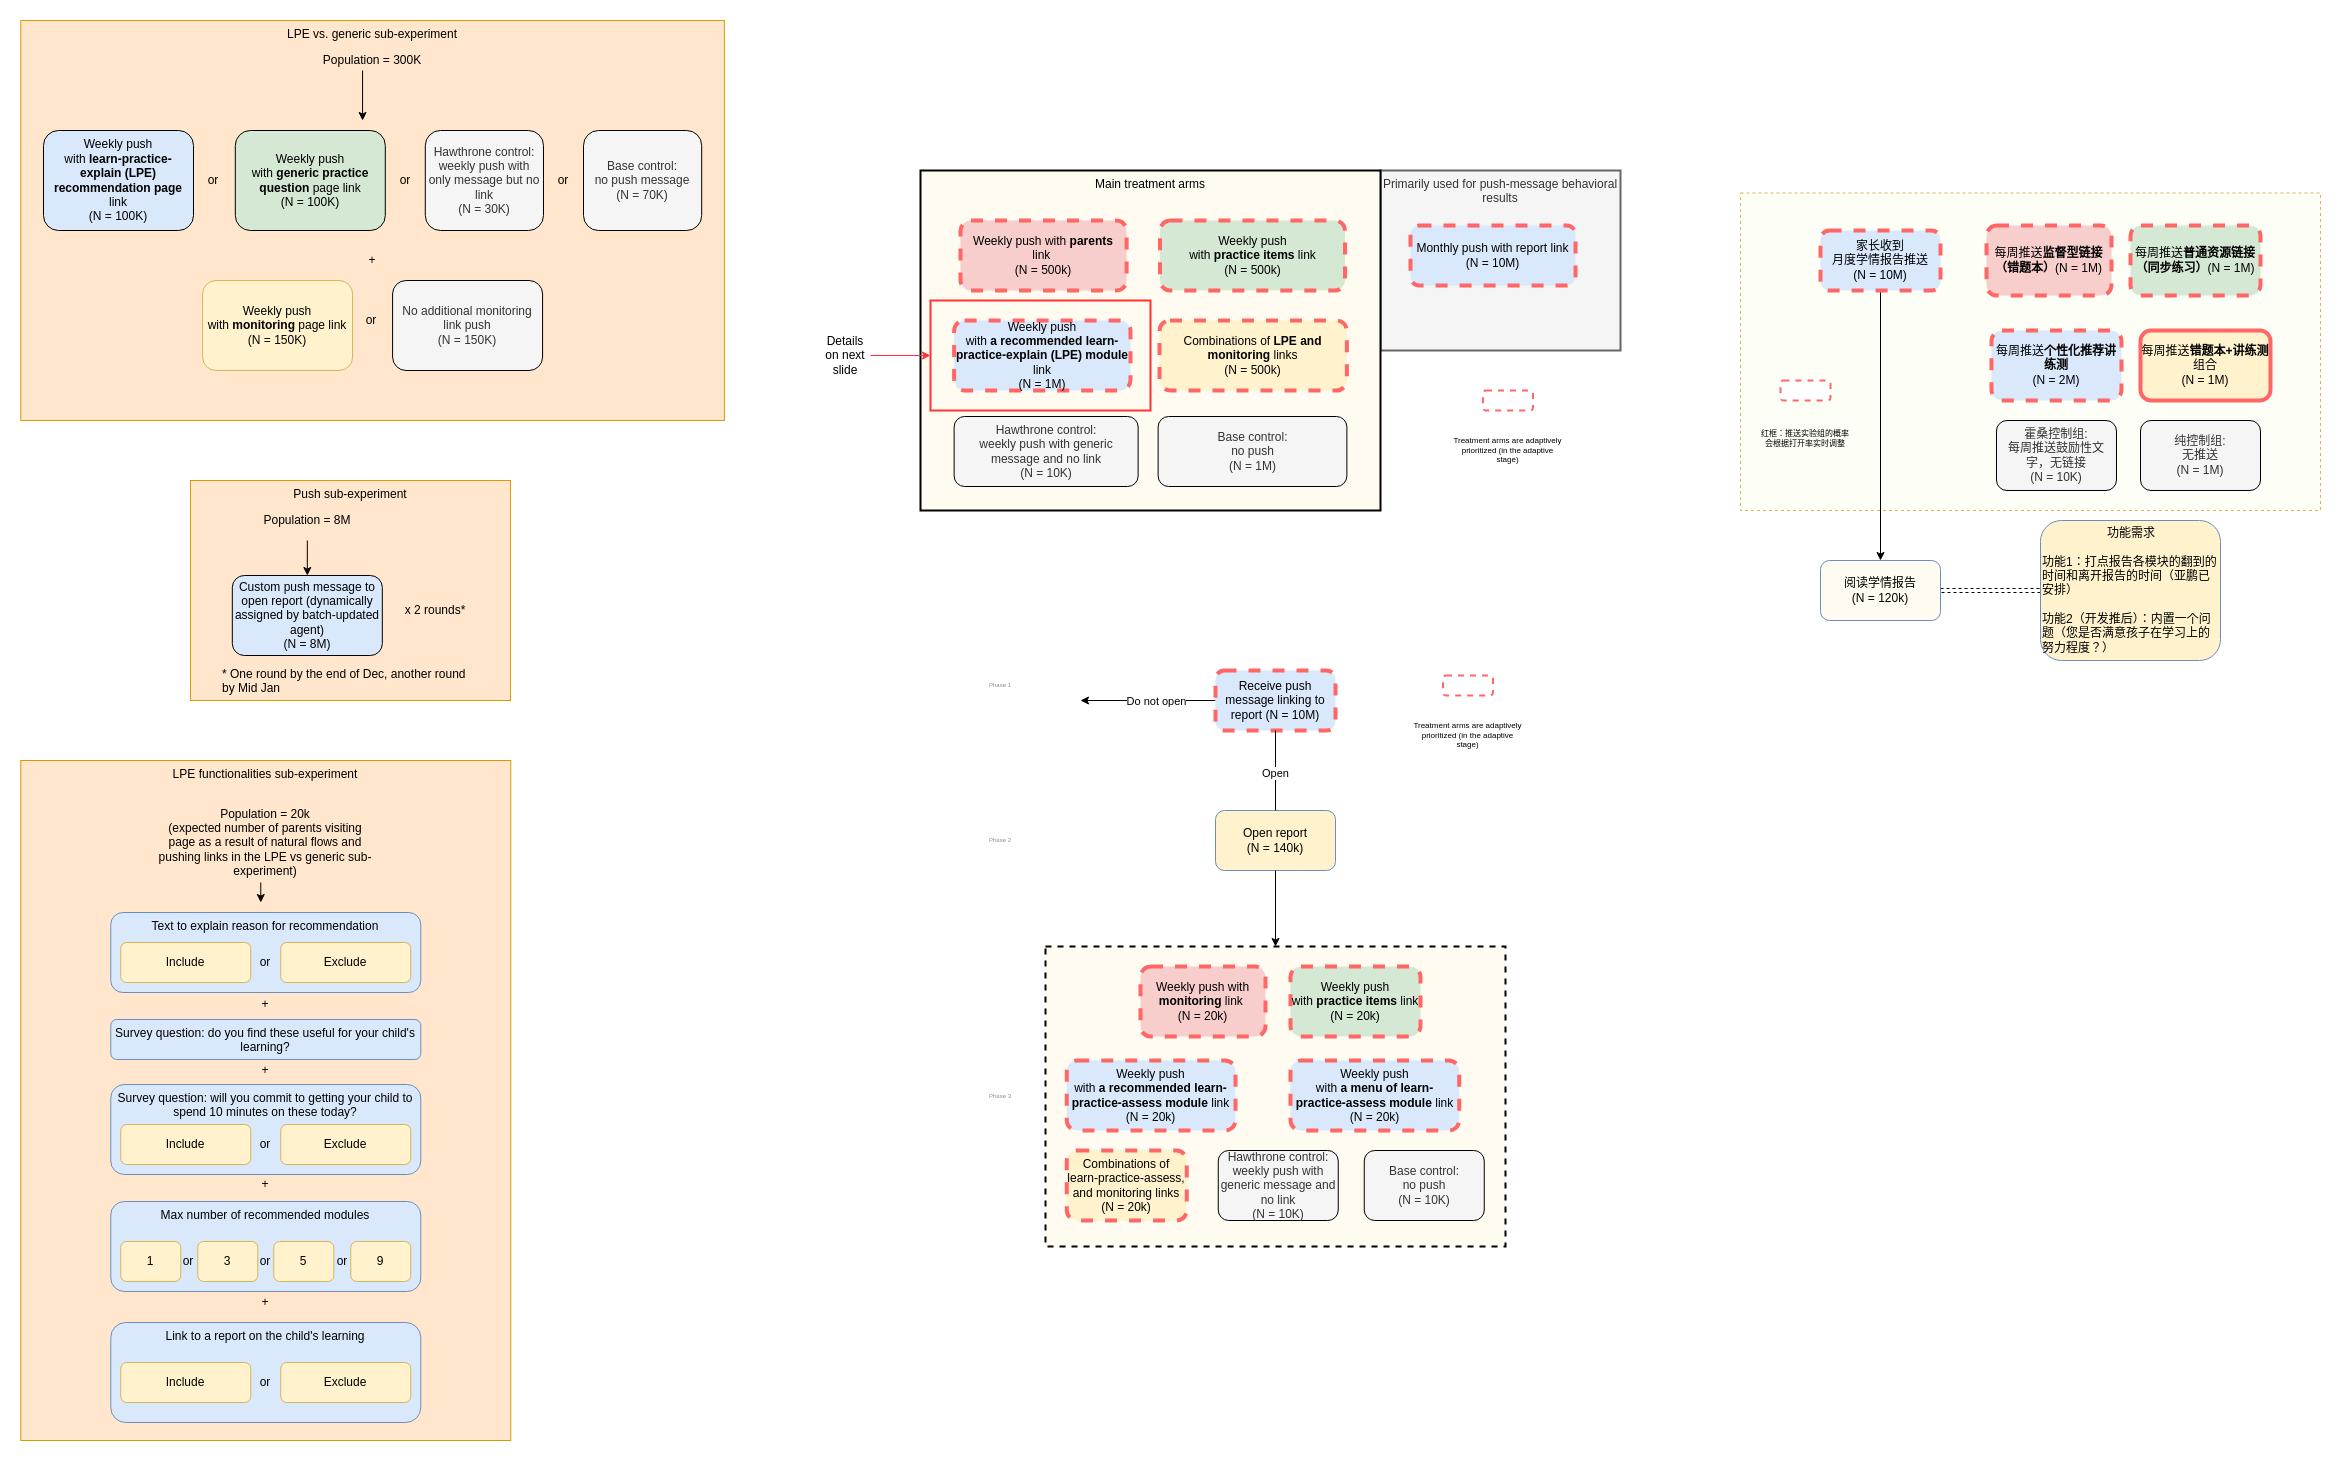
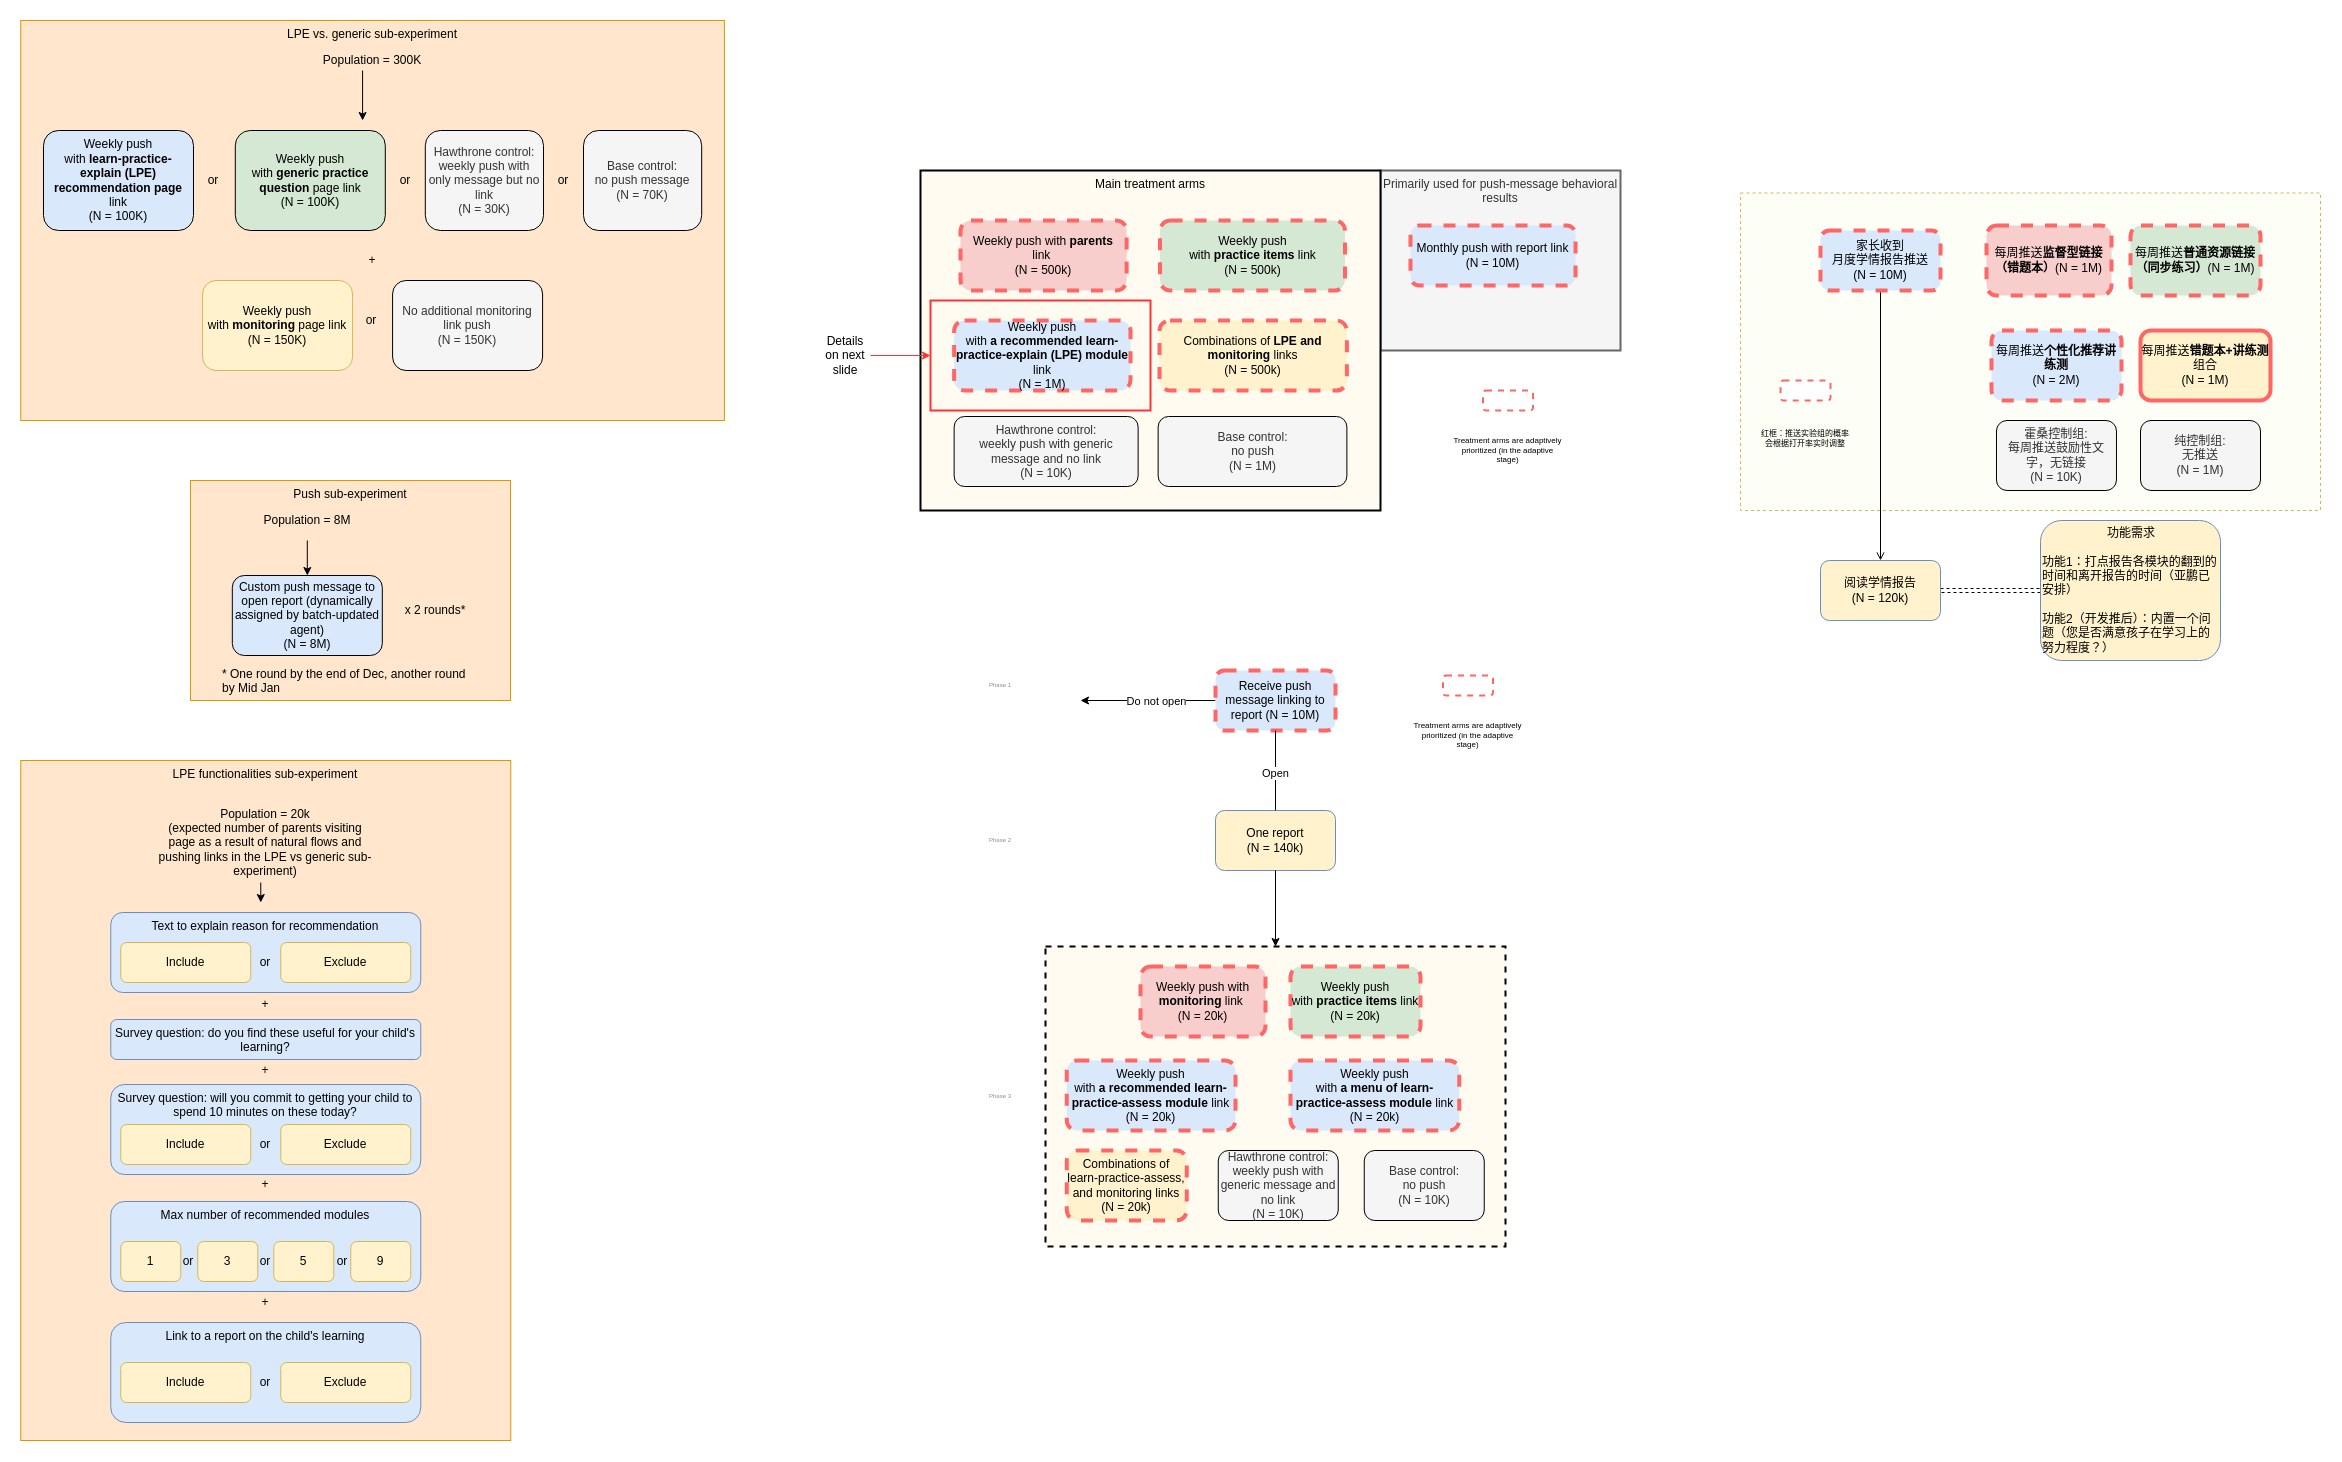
edge "家长收到 月度学情报告推送 (N = 10M)" -> "阅读学情报告 (N = 120k)": arrowhead classic -> open
node "阅读学情报告 (N = 120k)": fillcolor #fffbf0 -> #fff2cc
node "Open report (N = 140k)": label "Open report (N = 140k)" -> "One report (N = 140k)"
